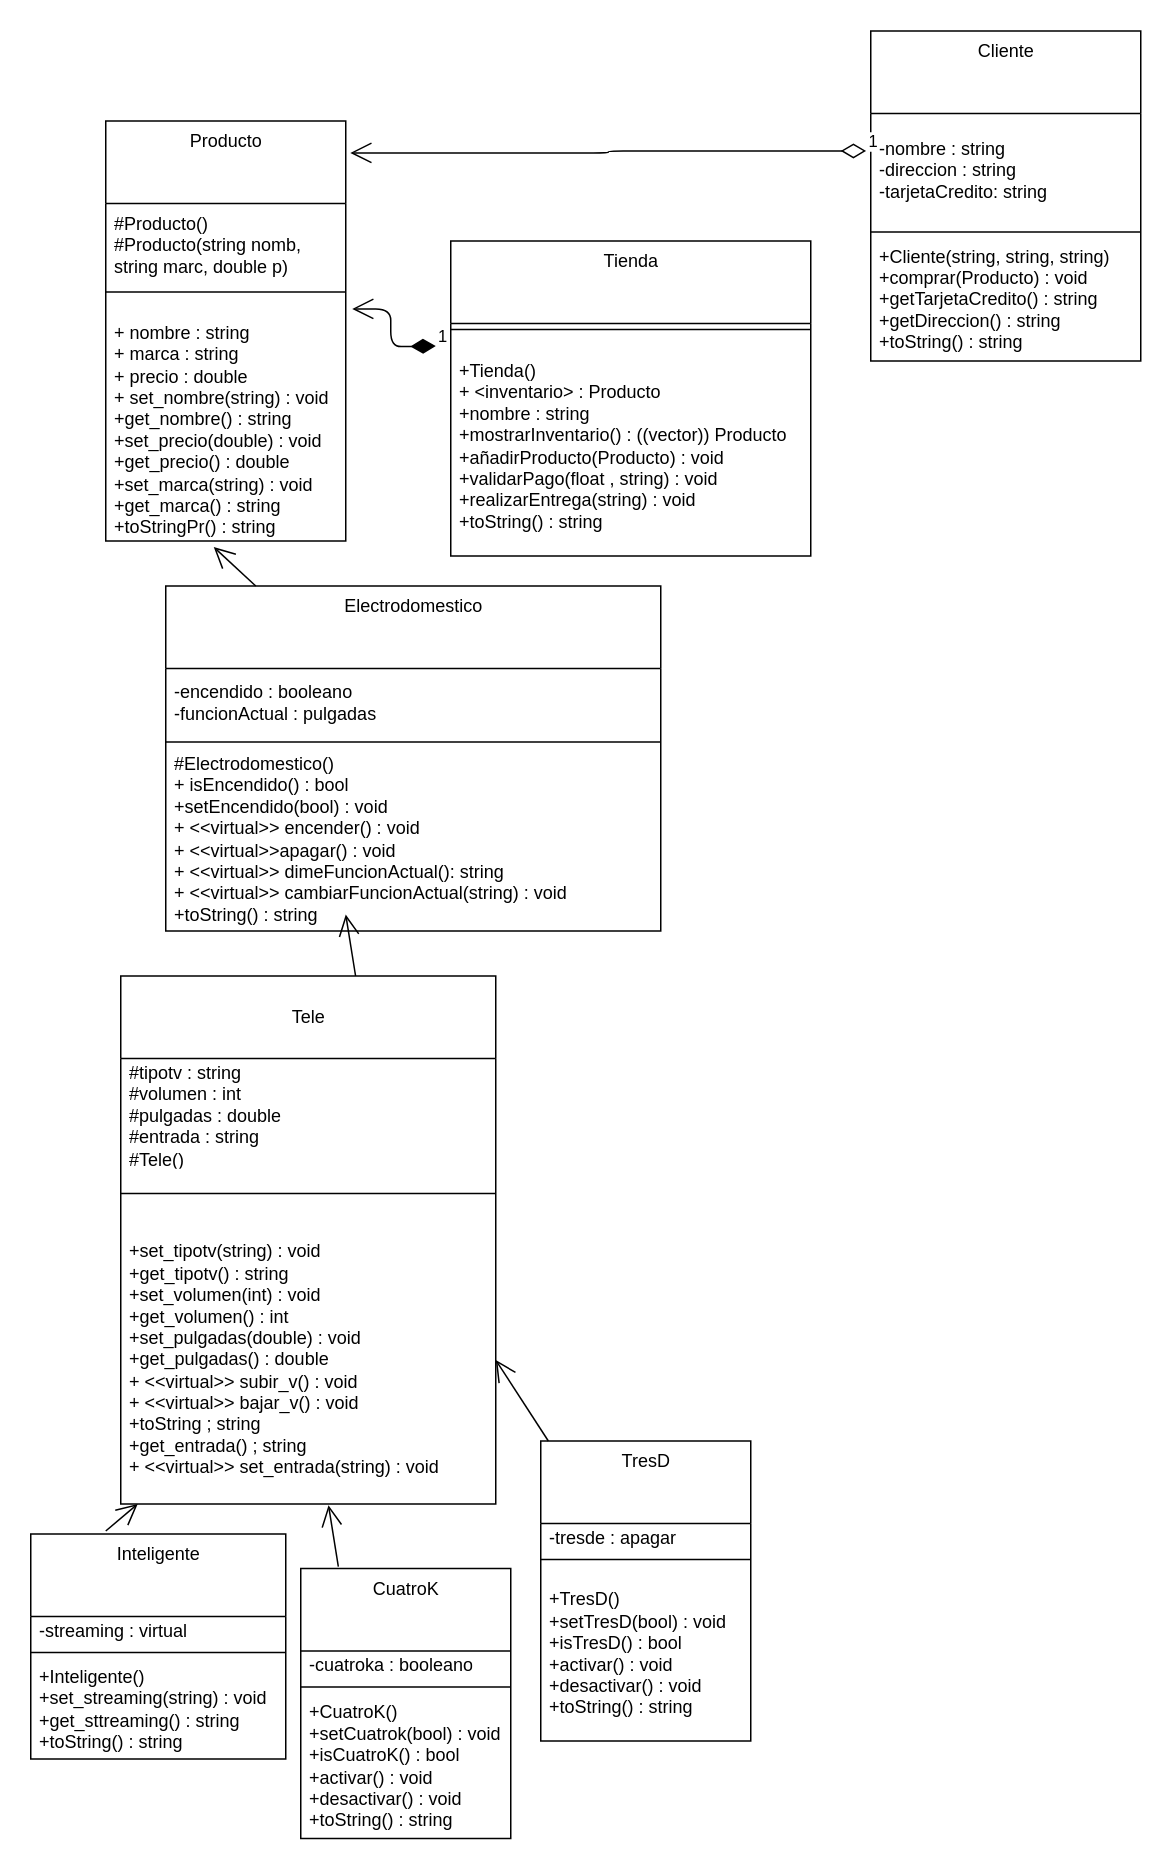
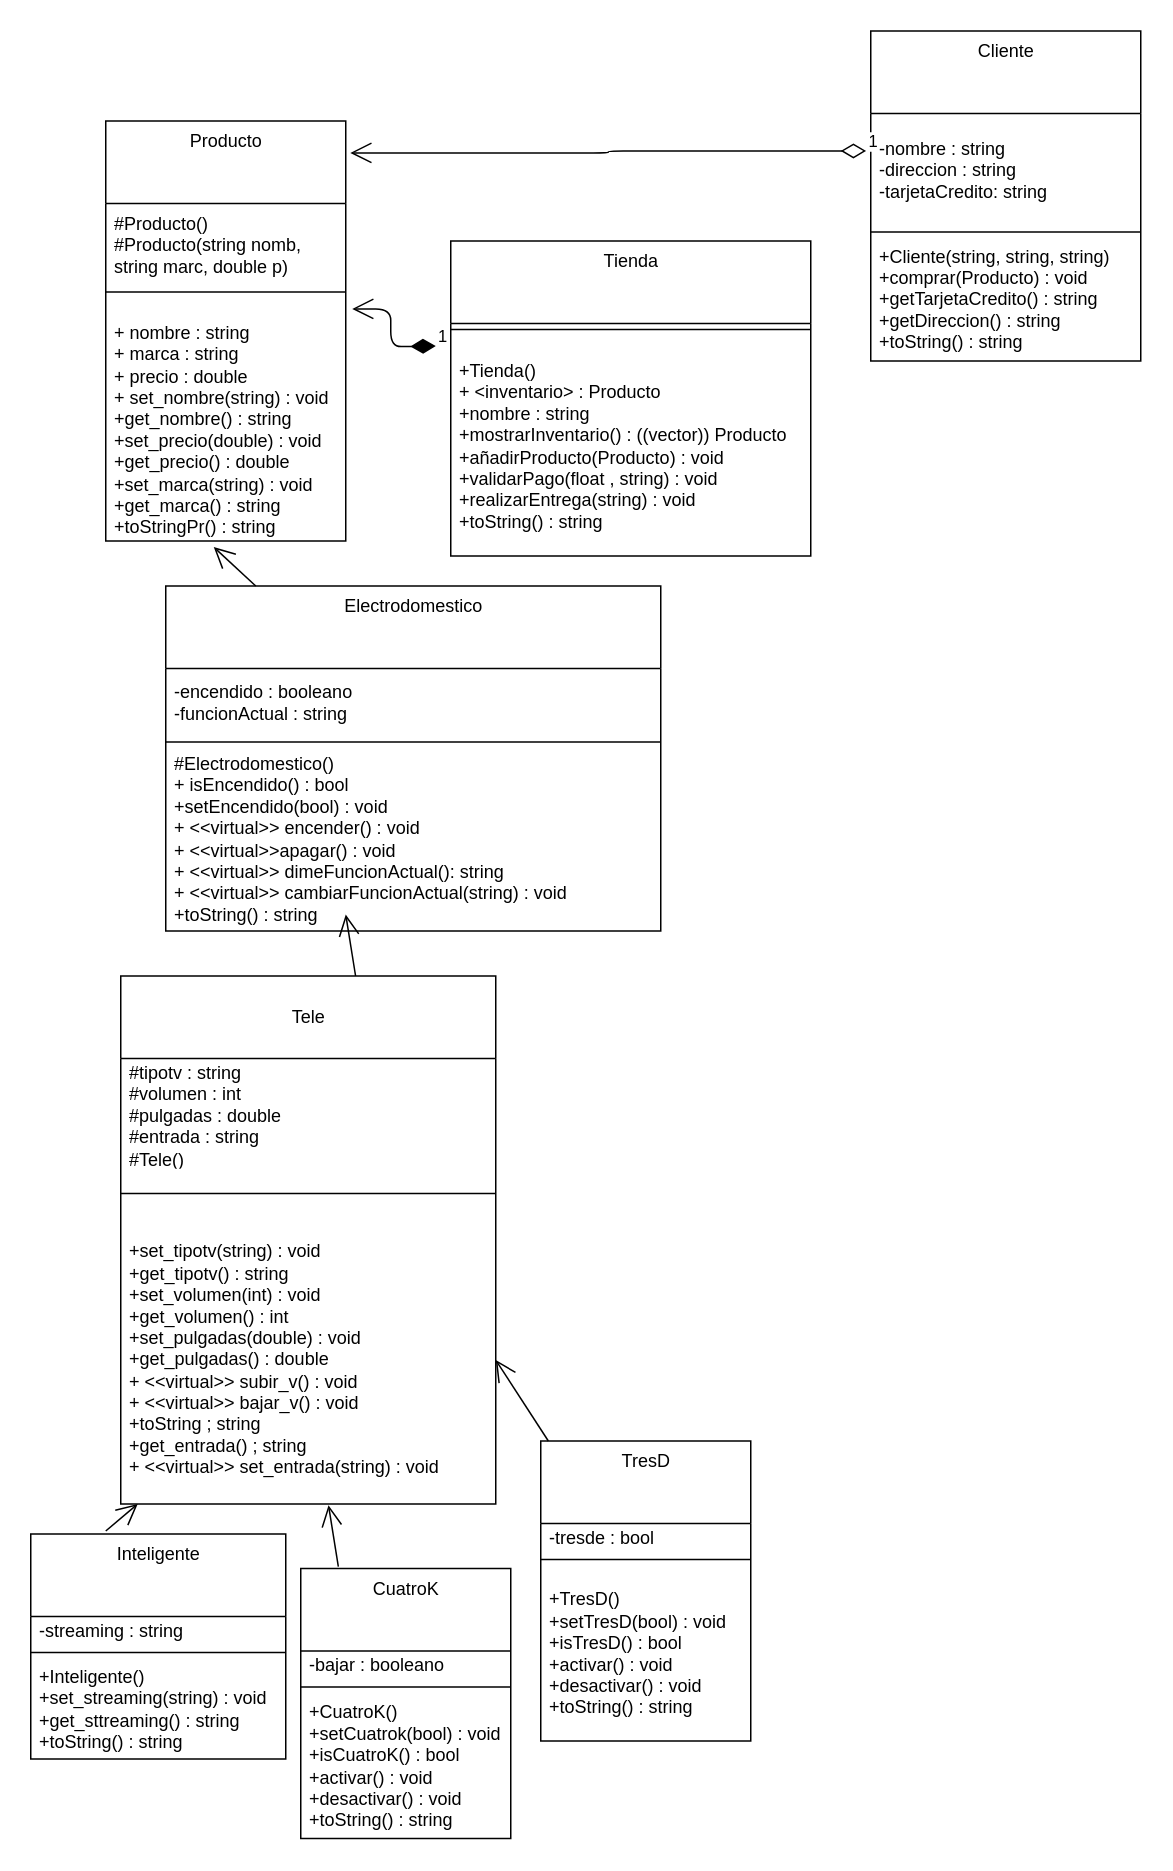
node "-encendido : booleano -funcionActual : pulgadas": label "-encendido : booleano -funcionActual : pulgadas" -> "-encendido : booleano -funcionActual : string"
node "-tresde : apagar": label "-tresde : apagar" -> "-tresde : bool"
node "-streaming : virtual": label "-streaming : virtual" -> "-streaming : string"
node "-cuatroka : booleano": label "-cuatroka : booleano" -> "-bajar : booleano"
